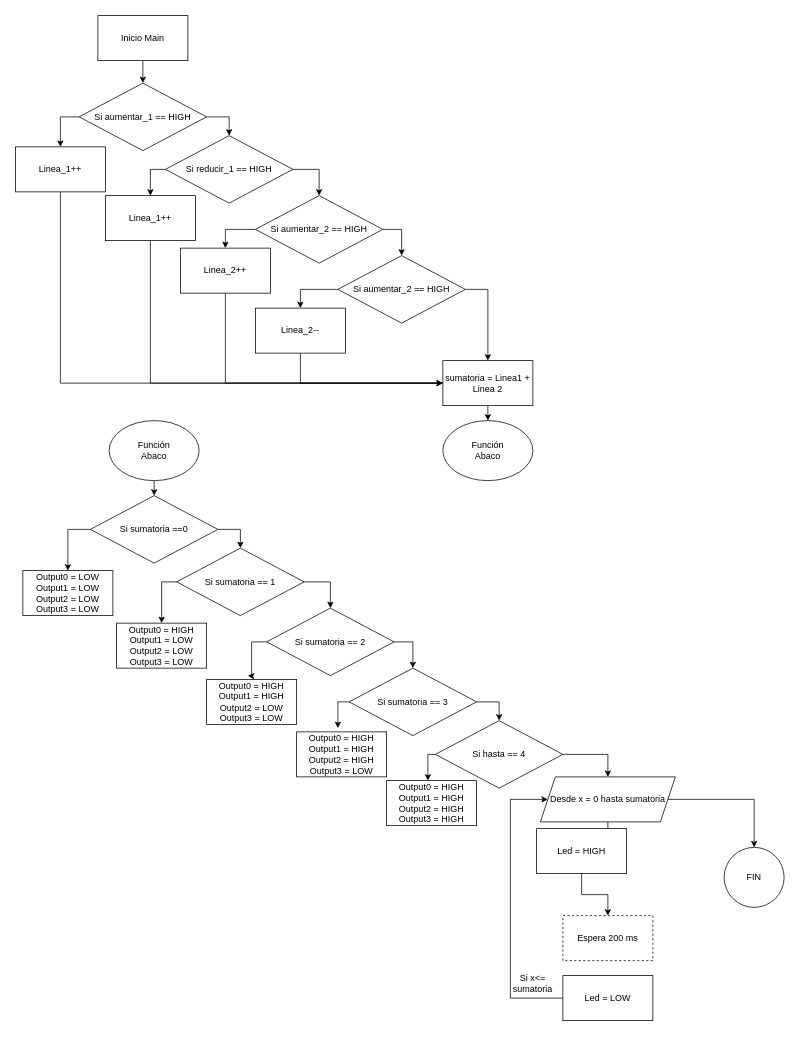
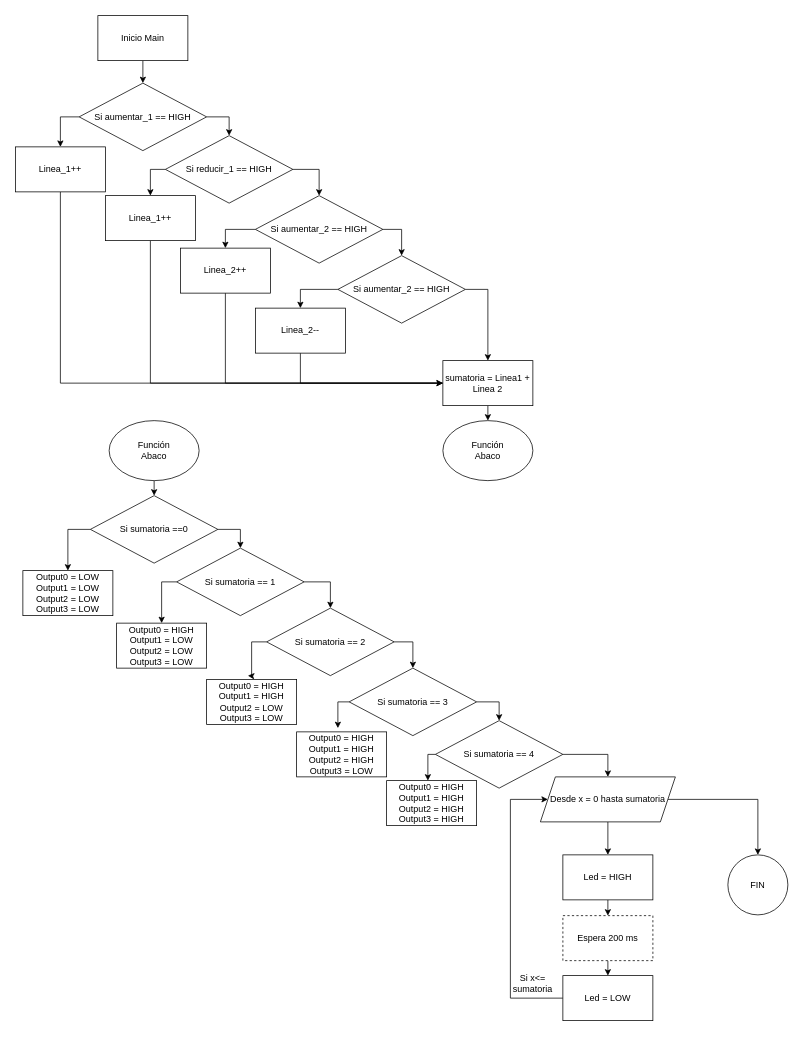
node "Si hasta == 4": label "Si hasta == 4" -> "Si sumatoria == 4"
node "Led = HIGH": moved (582, 851) -> (608, 877)
node "FIN": moved (754, 877) -> (758, 885)
edge "Espera 200 ms" -> "Led = LOW": added
